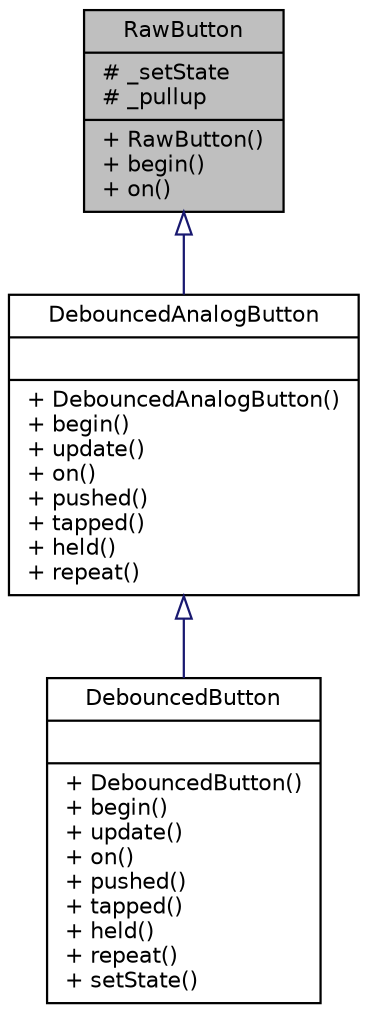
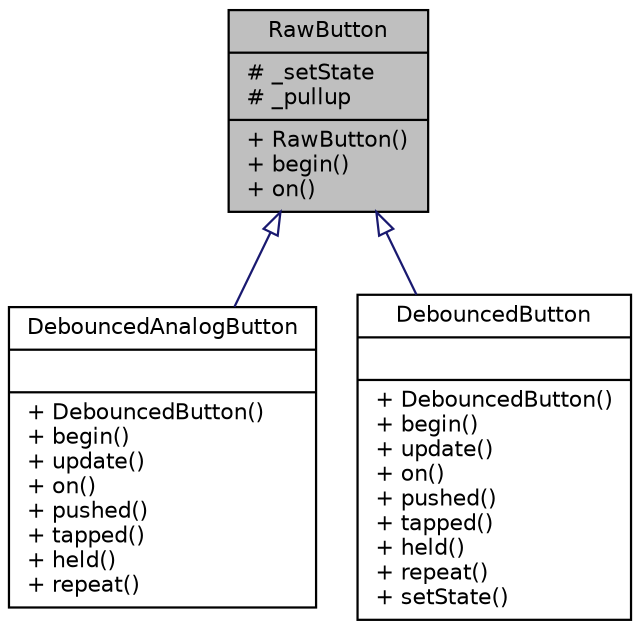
node "DebouncedAnalogButton": text "+ DebouncedAnalogButton()" -> "+ DebouncedButton()"
edge "DebouncedButton" -> "DebouncedAnalogButton": now "DebouncedButton" -> "RawButton"
